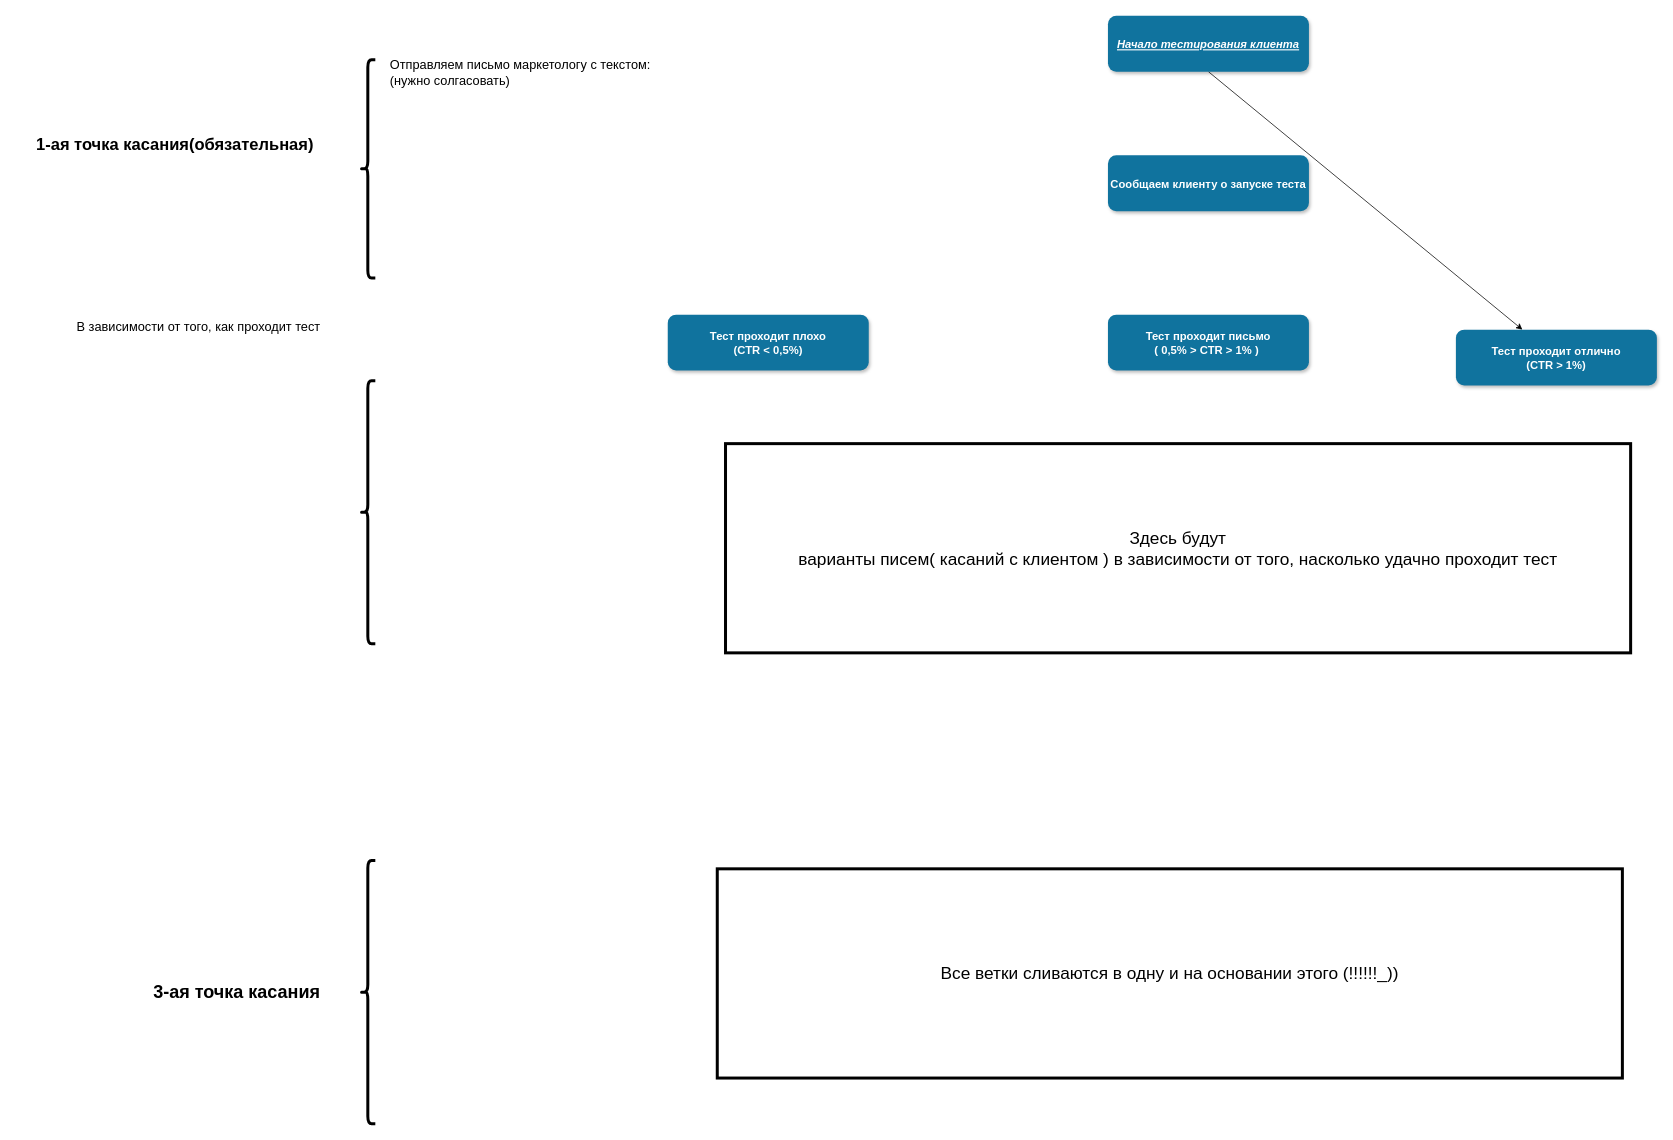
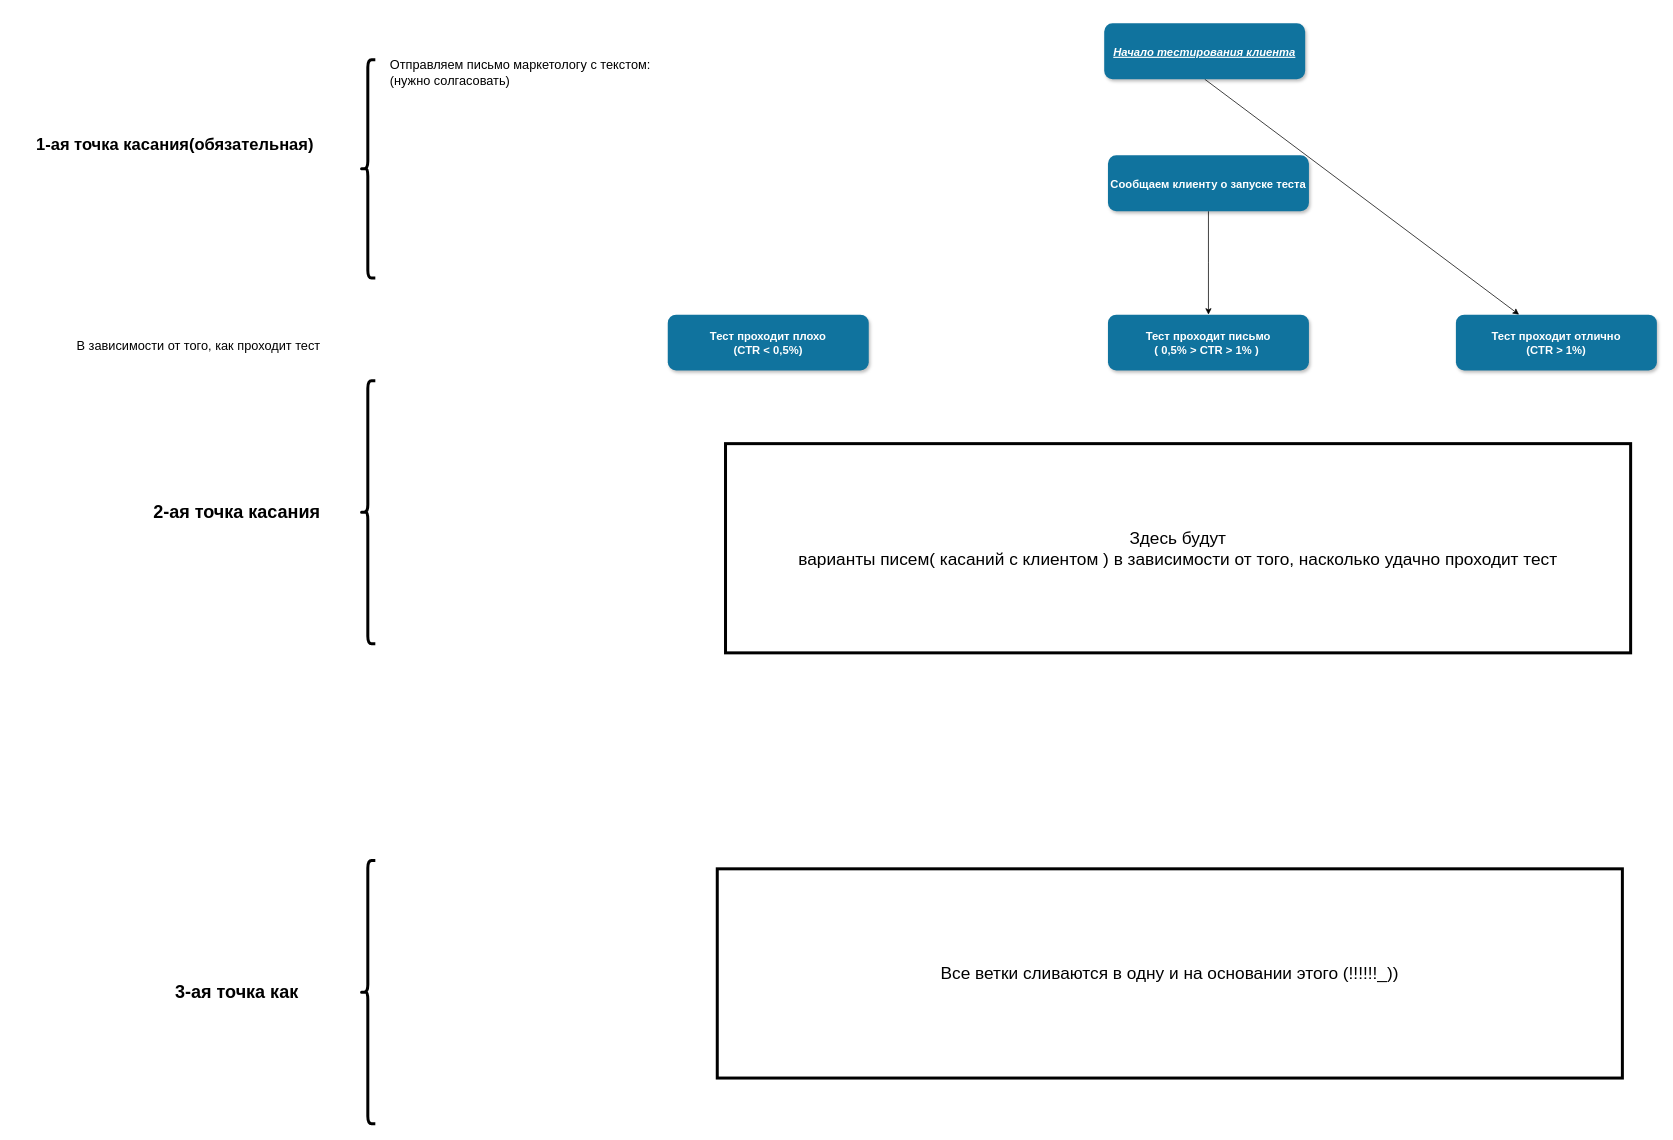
node "Начало тестирования клиента": moved (1209, 44) -> (1205, 51)
edge "Сообщаем клиенту о запуске теста" -> "Тест проходит письмо ( 0,5% > CTR > 1% )": added
node "В зависимости от того, как проходит тест": moved (198, 327) -> (198, 346)
node "Тест проходит отлично (CTR > 1%)": moved (1557, 358) -> (1557, 343)
node "2-ая точка касания": added
node "3-ая точка касания": label "3-ая точка касания" -> "3-ая точка как"
